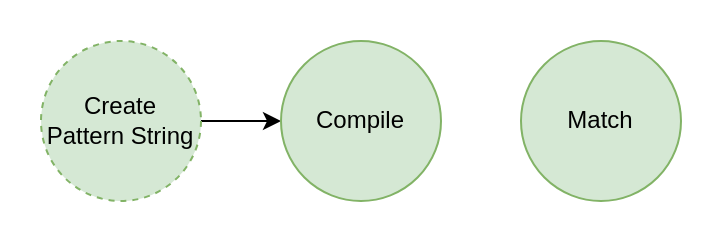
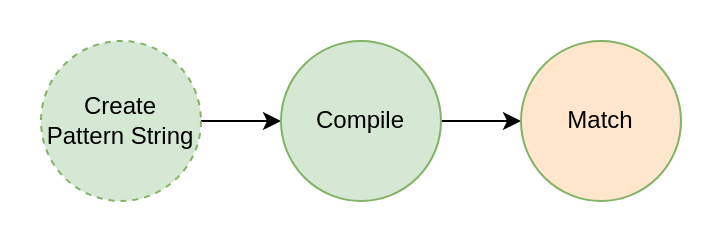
edge "Compile" -> "Match": added
node "Match": fillcolor #d5e8d4 -> #ffe6cc
